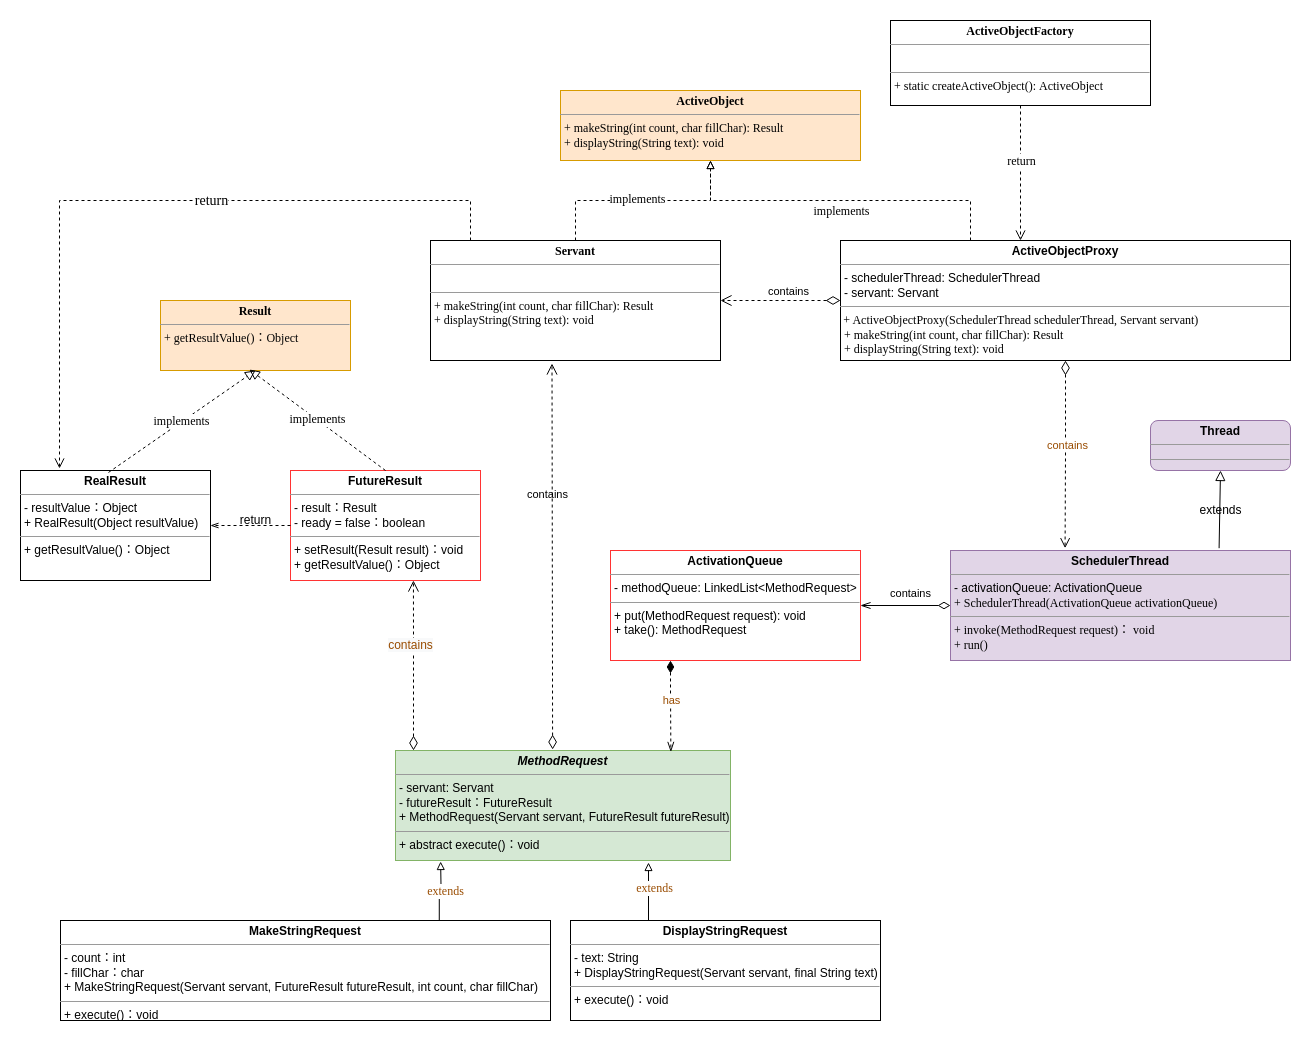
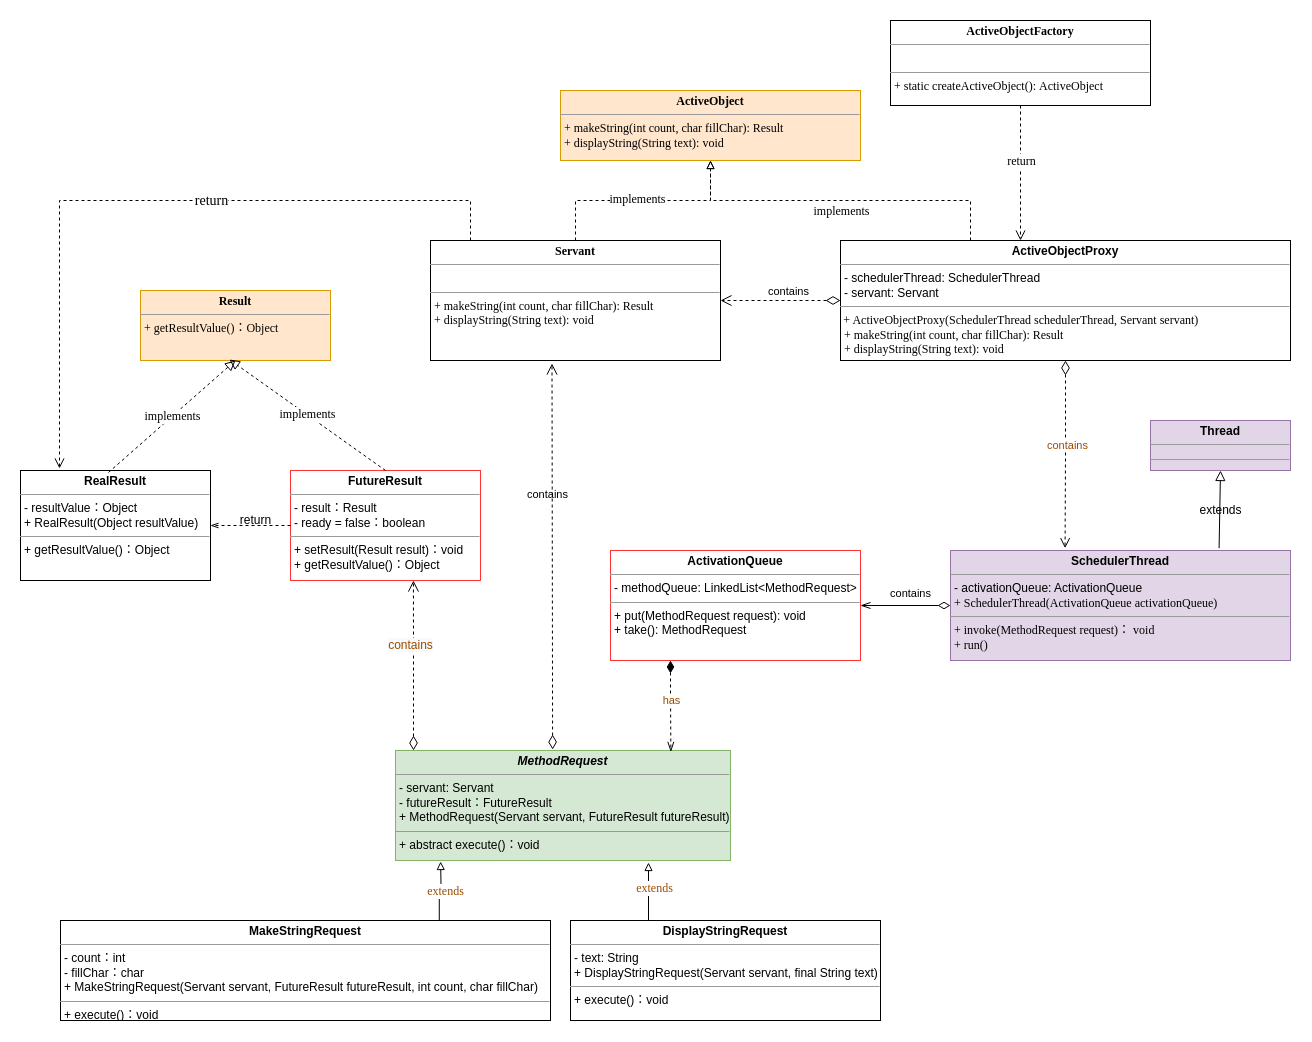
node "Result + getResultValue()：Object": moved (256, 336) -> (236, 326)
node "Thread": shape rounded rectangle -> rectangle
